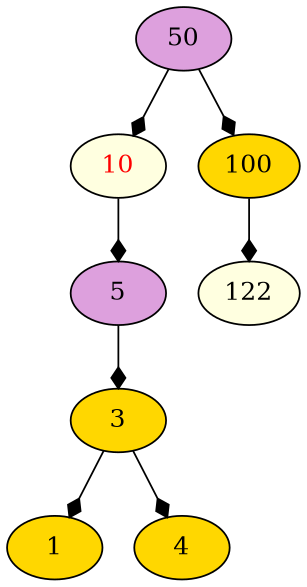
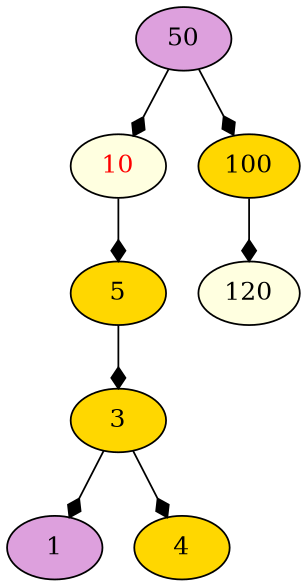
node "5": fillcolor plum -> gold
node "122": label "122" -> "120"
node "1": fillcolor gold -> plum
